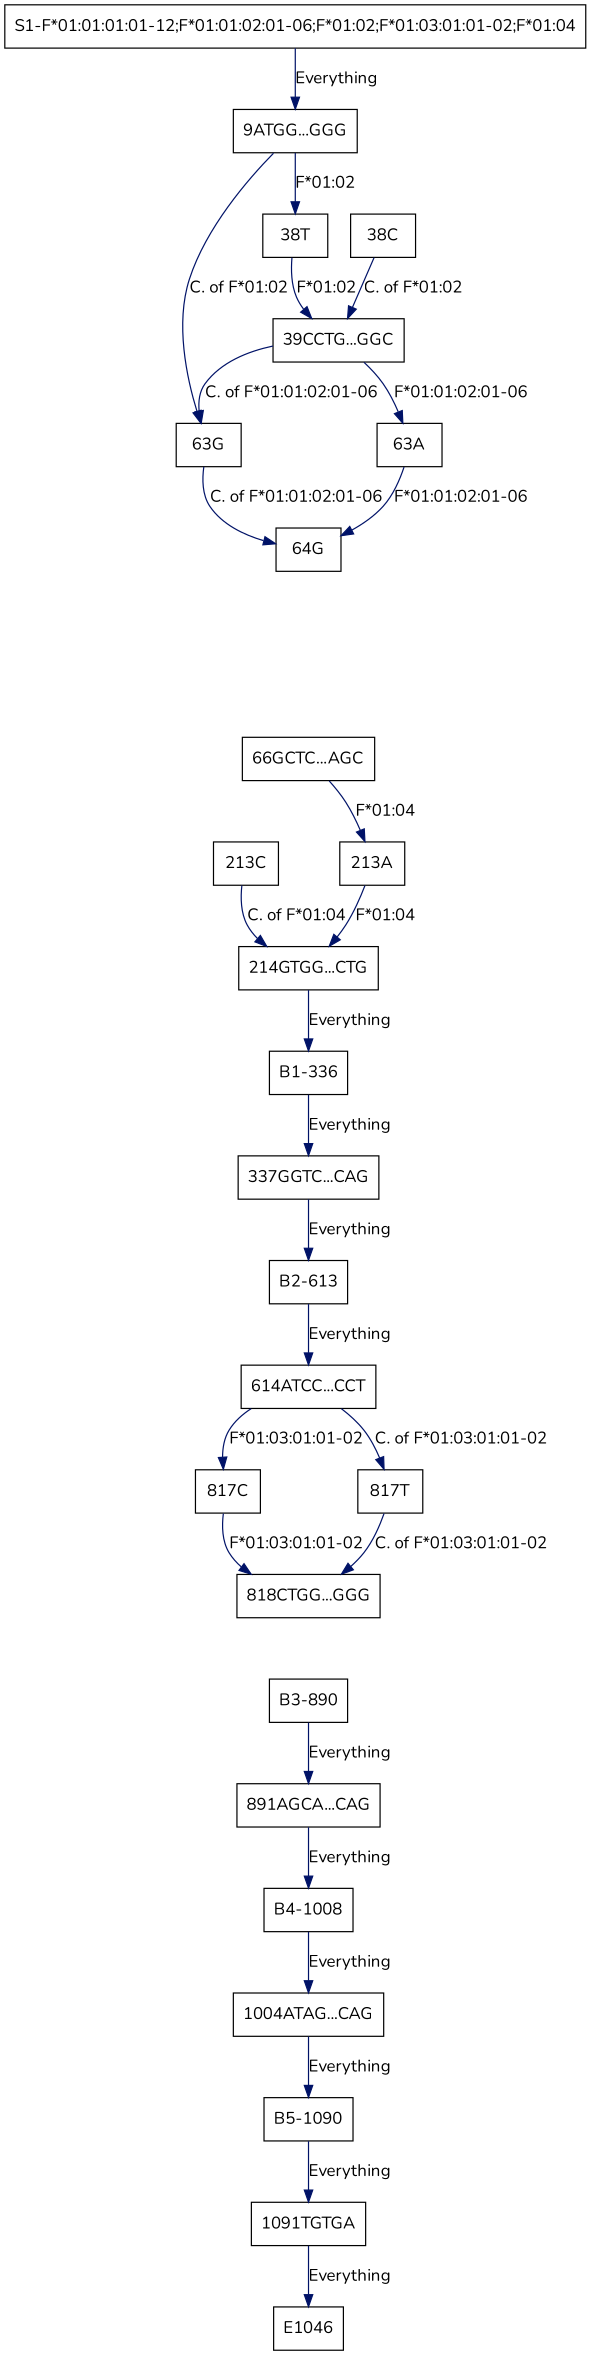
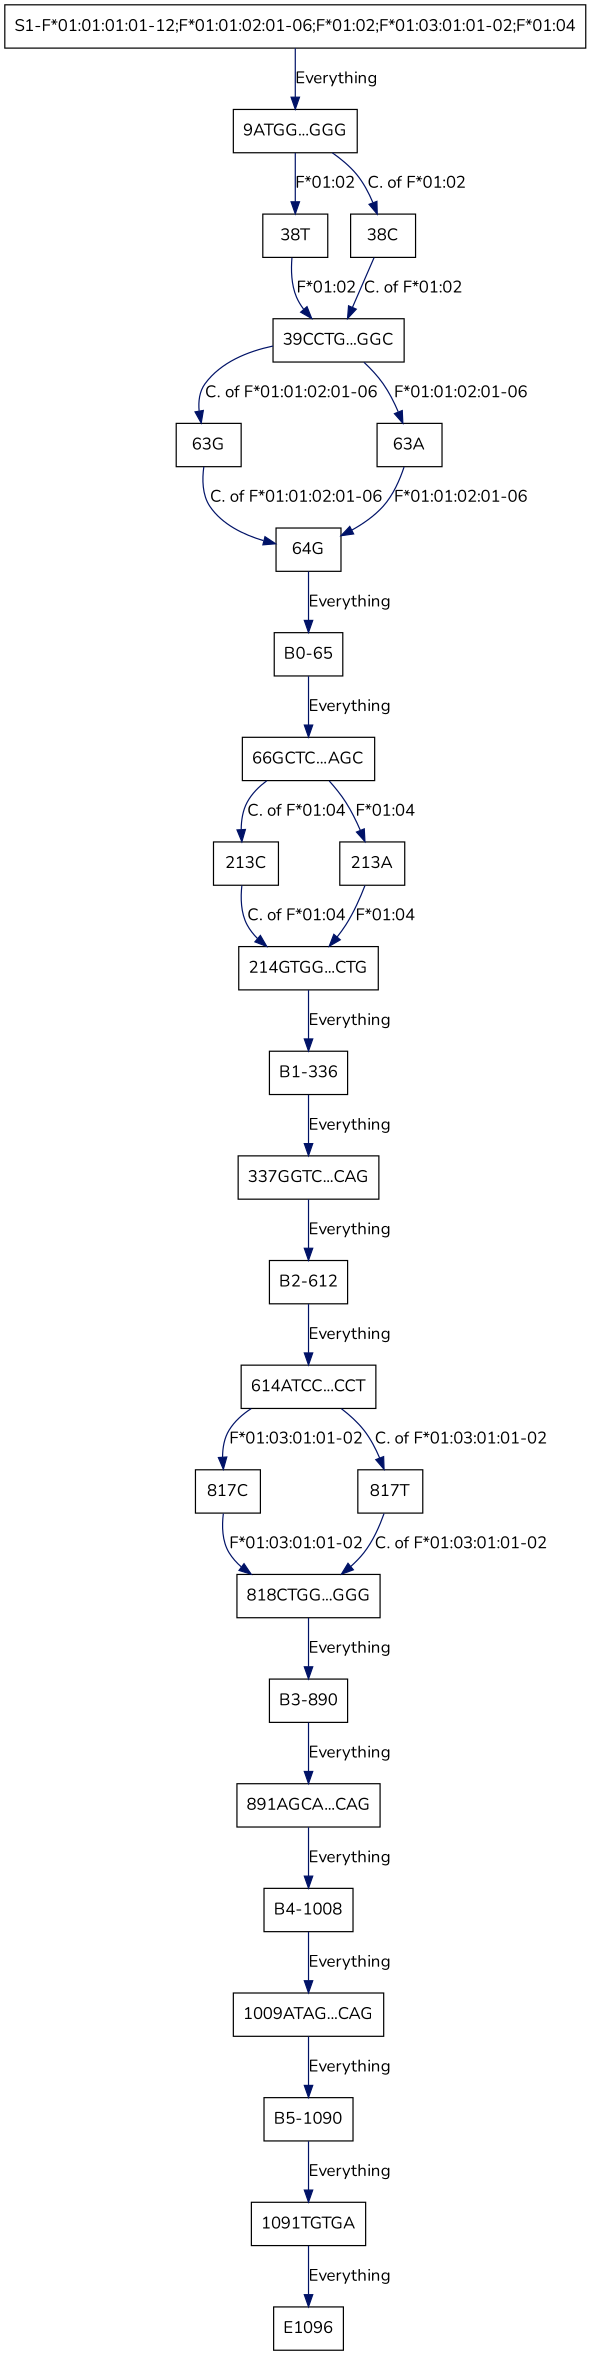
edge "9ATGG...GGG" -> "63G": now "9ATGG...GGG" -> "38C"
node "B0-65": added
edge "66GCTC...AGC" -> "213C": added, label "C. of F*01:04"
node "B2-613": label "B2-613" -> "B2-612"
edge "818CTGG...GGG" -> "B3-890": added, label "Everything"
node "1004ATAG...CAG": label "1004ATAG...CAG" -> "1009ATAG...CAG"
node "E1046": label "E1046" -> "E1096"
